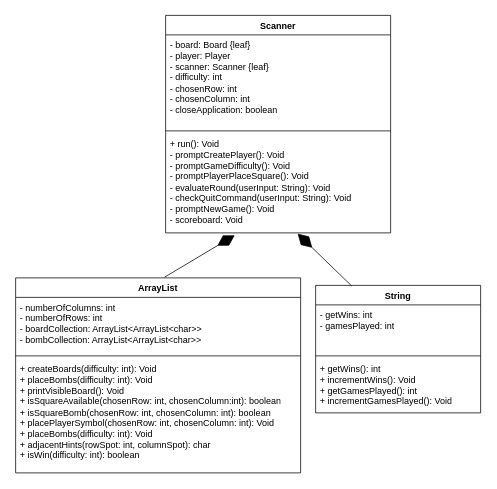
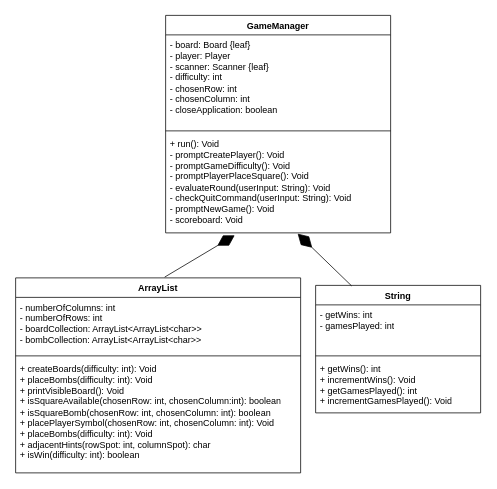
node "Scanner": label "Scanner" -> "GameManager"
